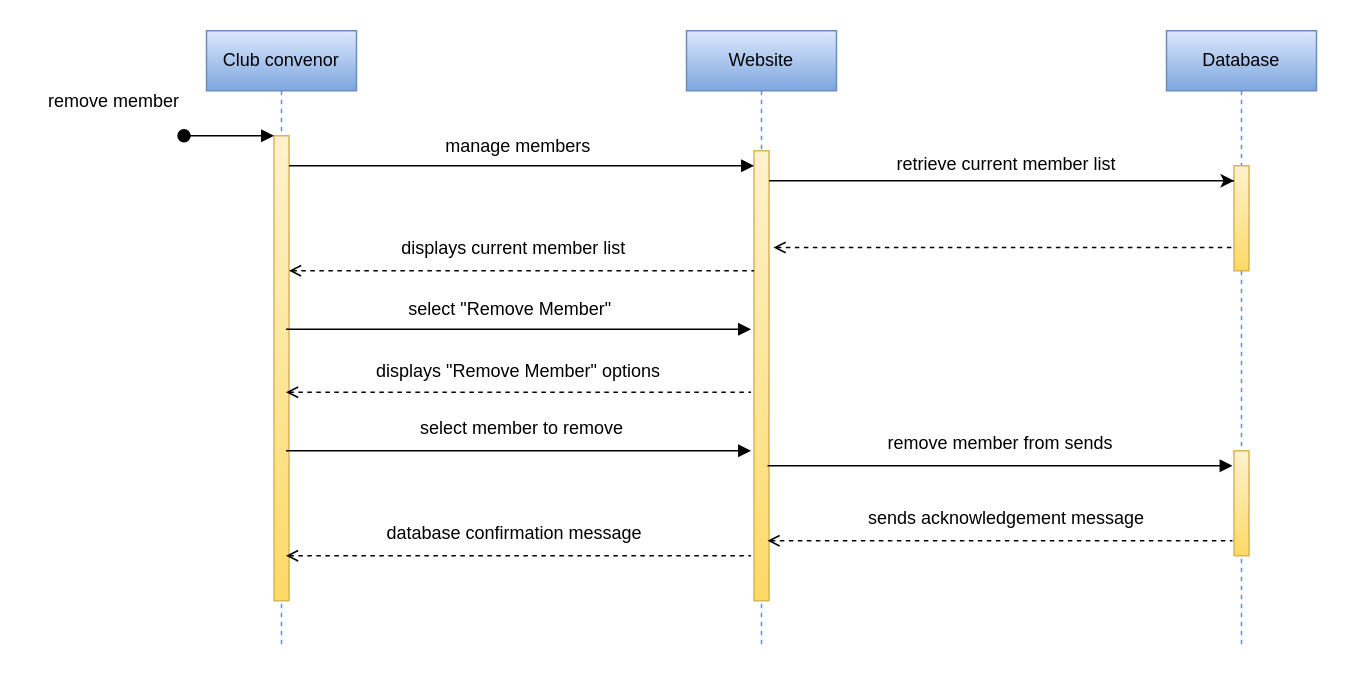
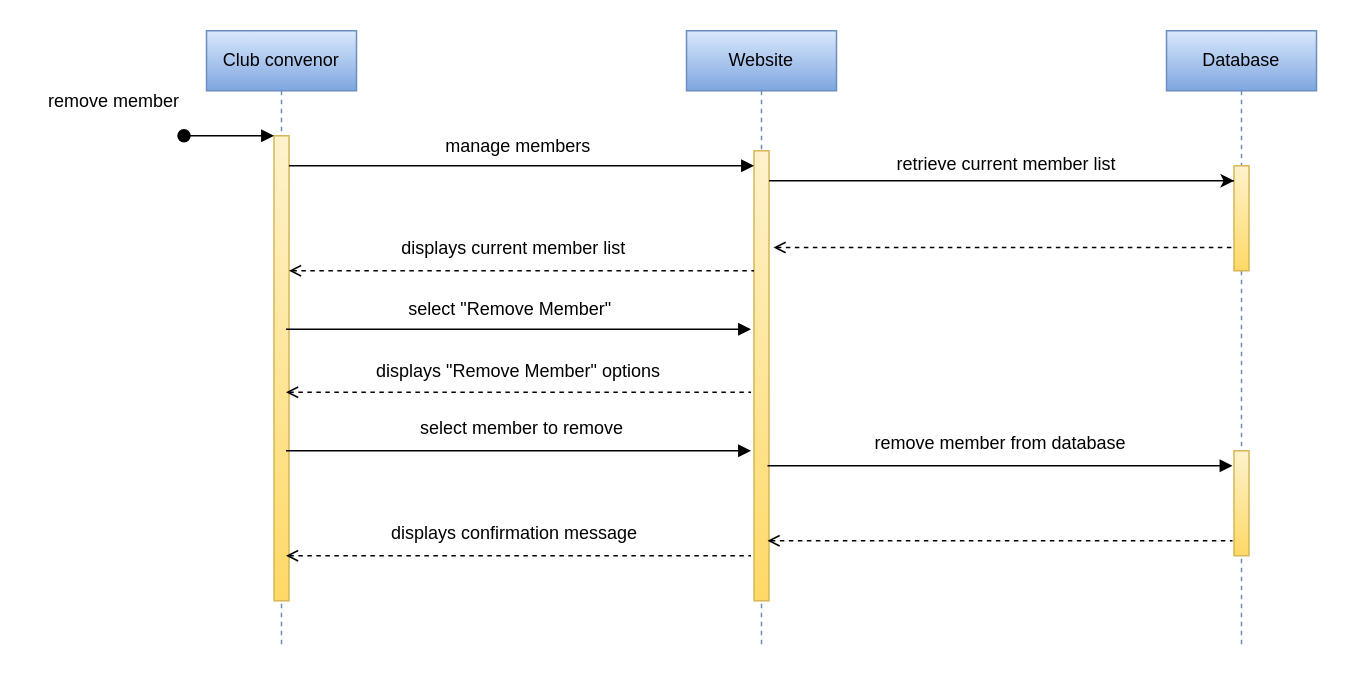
node "remove member from sends": label "remove member from sends" -> "remove member from database"
node "sends acknowledgement message": removed
node "database confirmation message": label "database confirmation message" -> "displays confirmation message"
